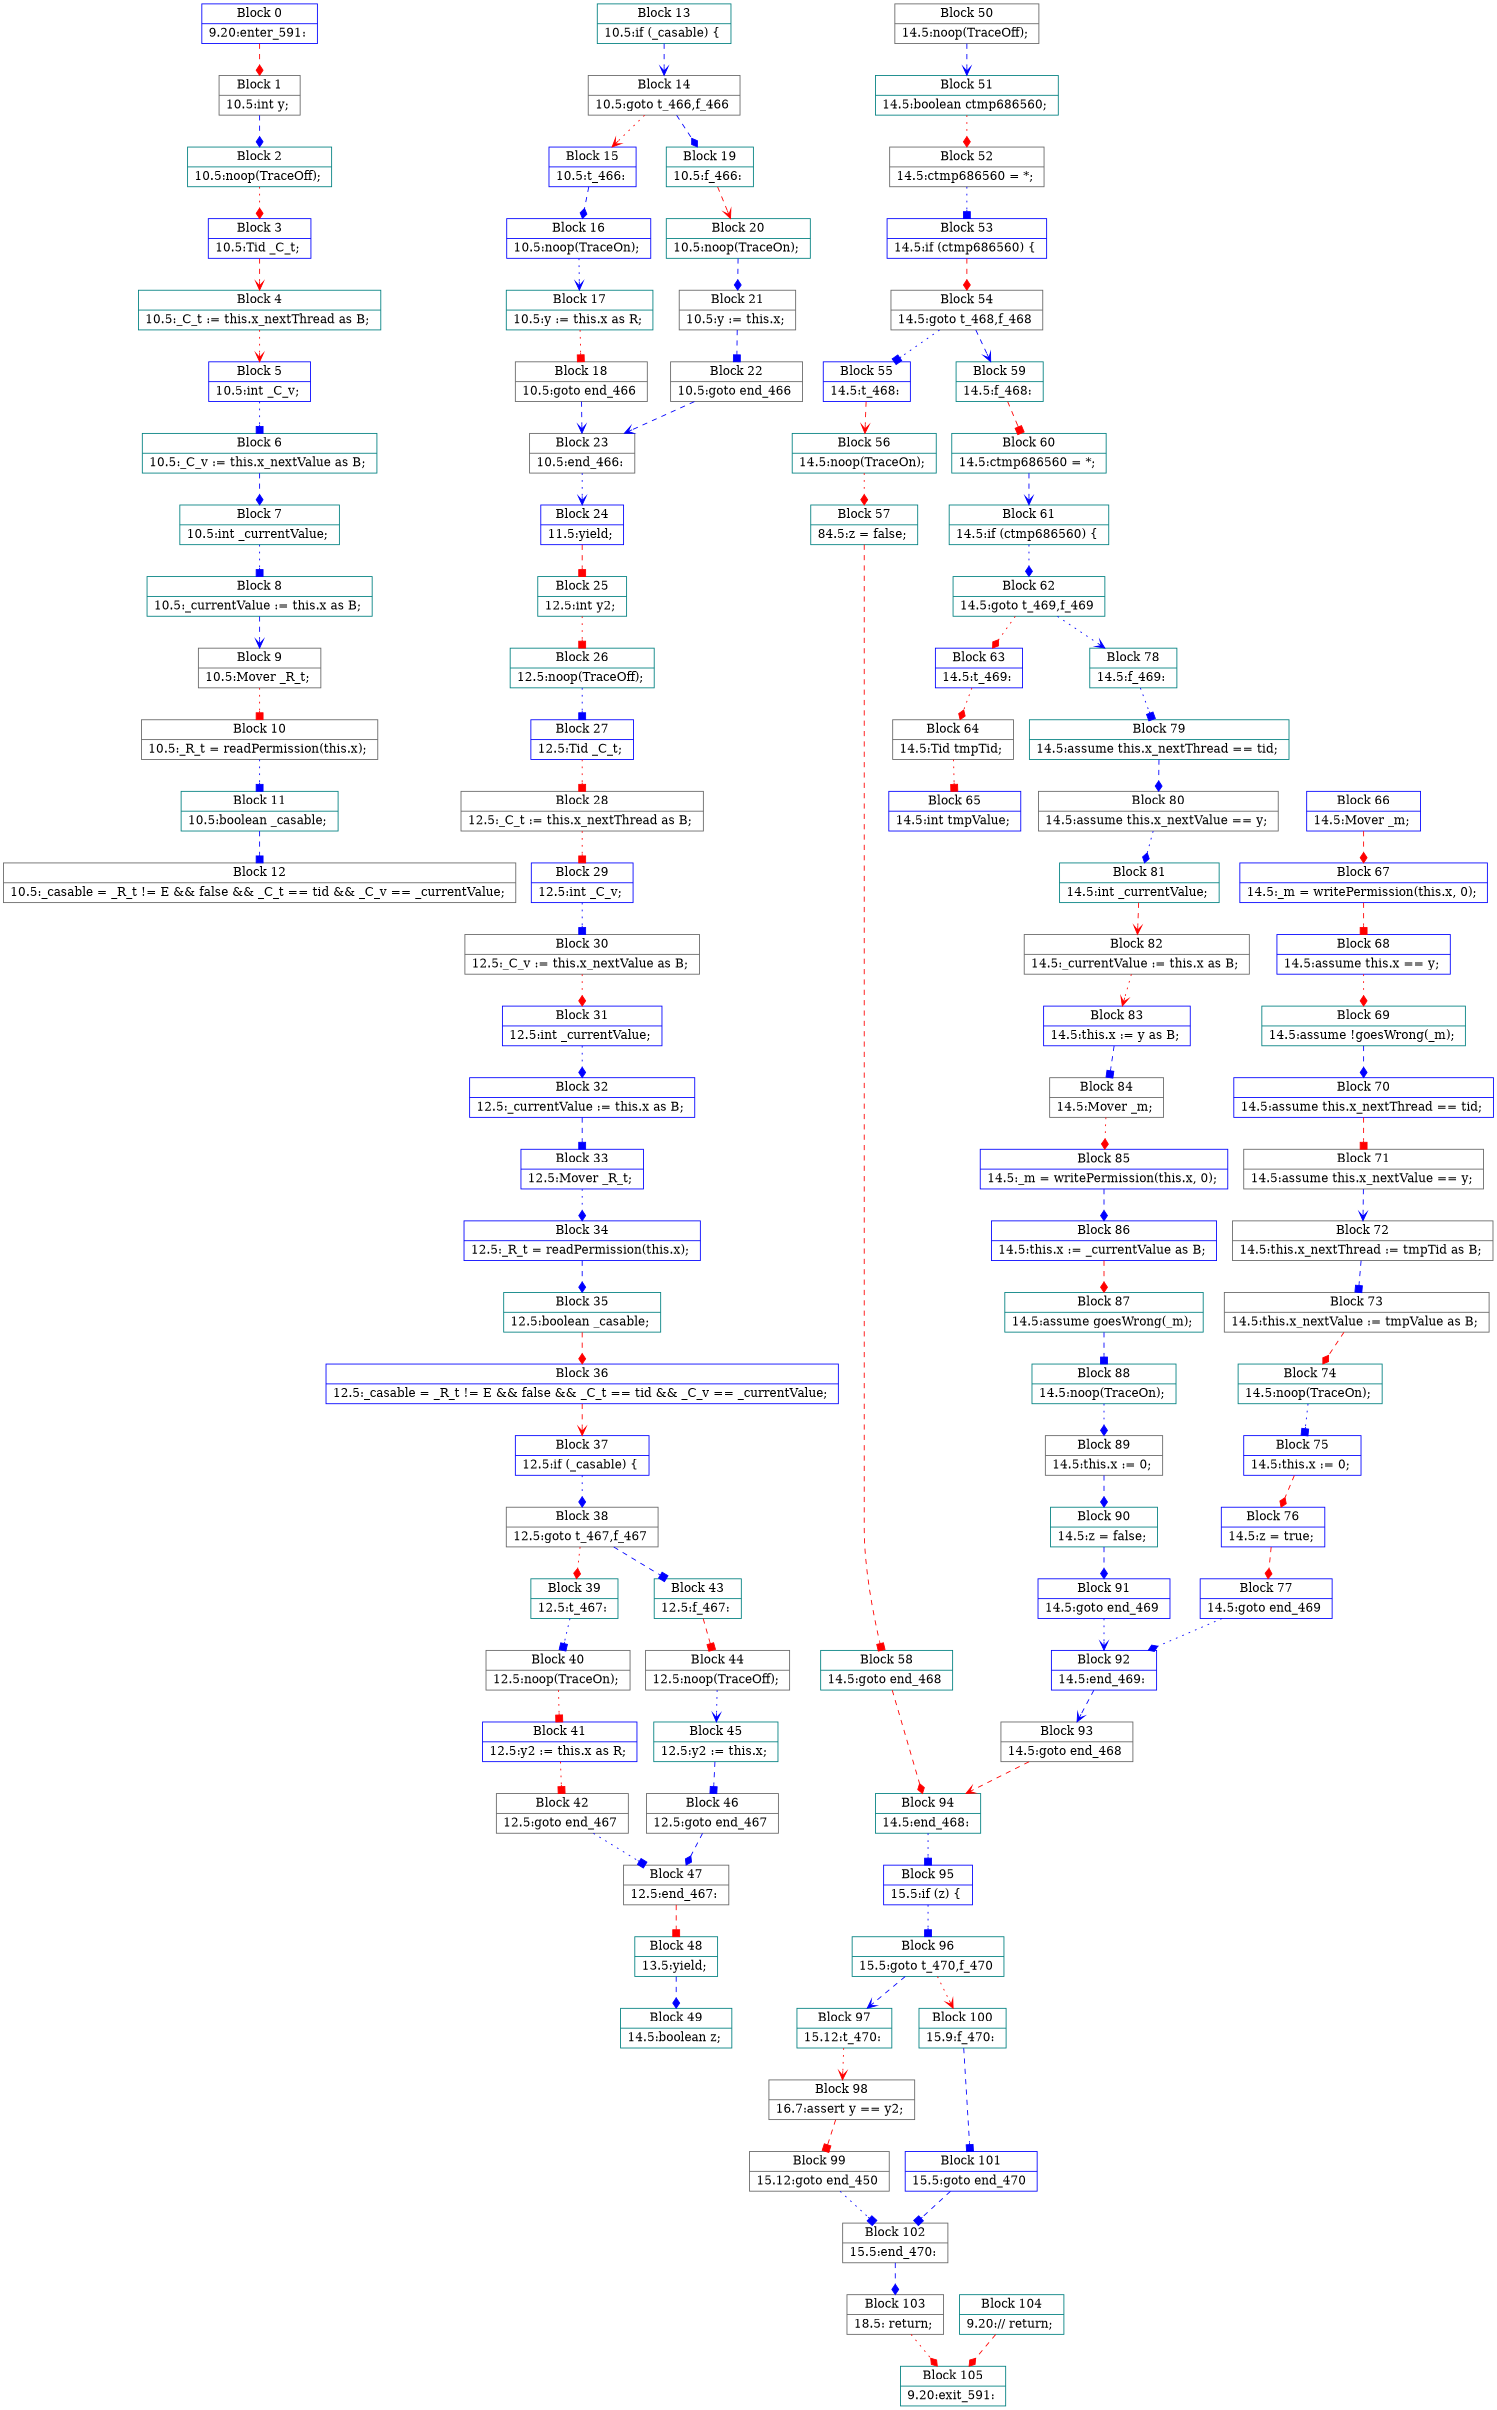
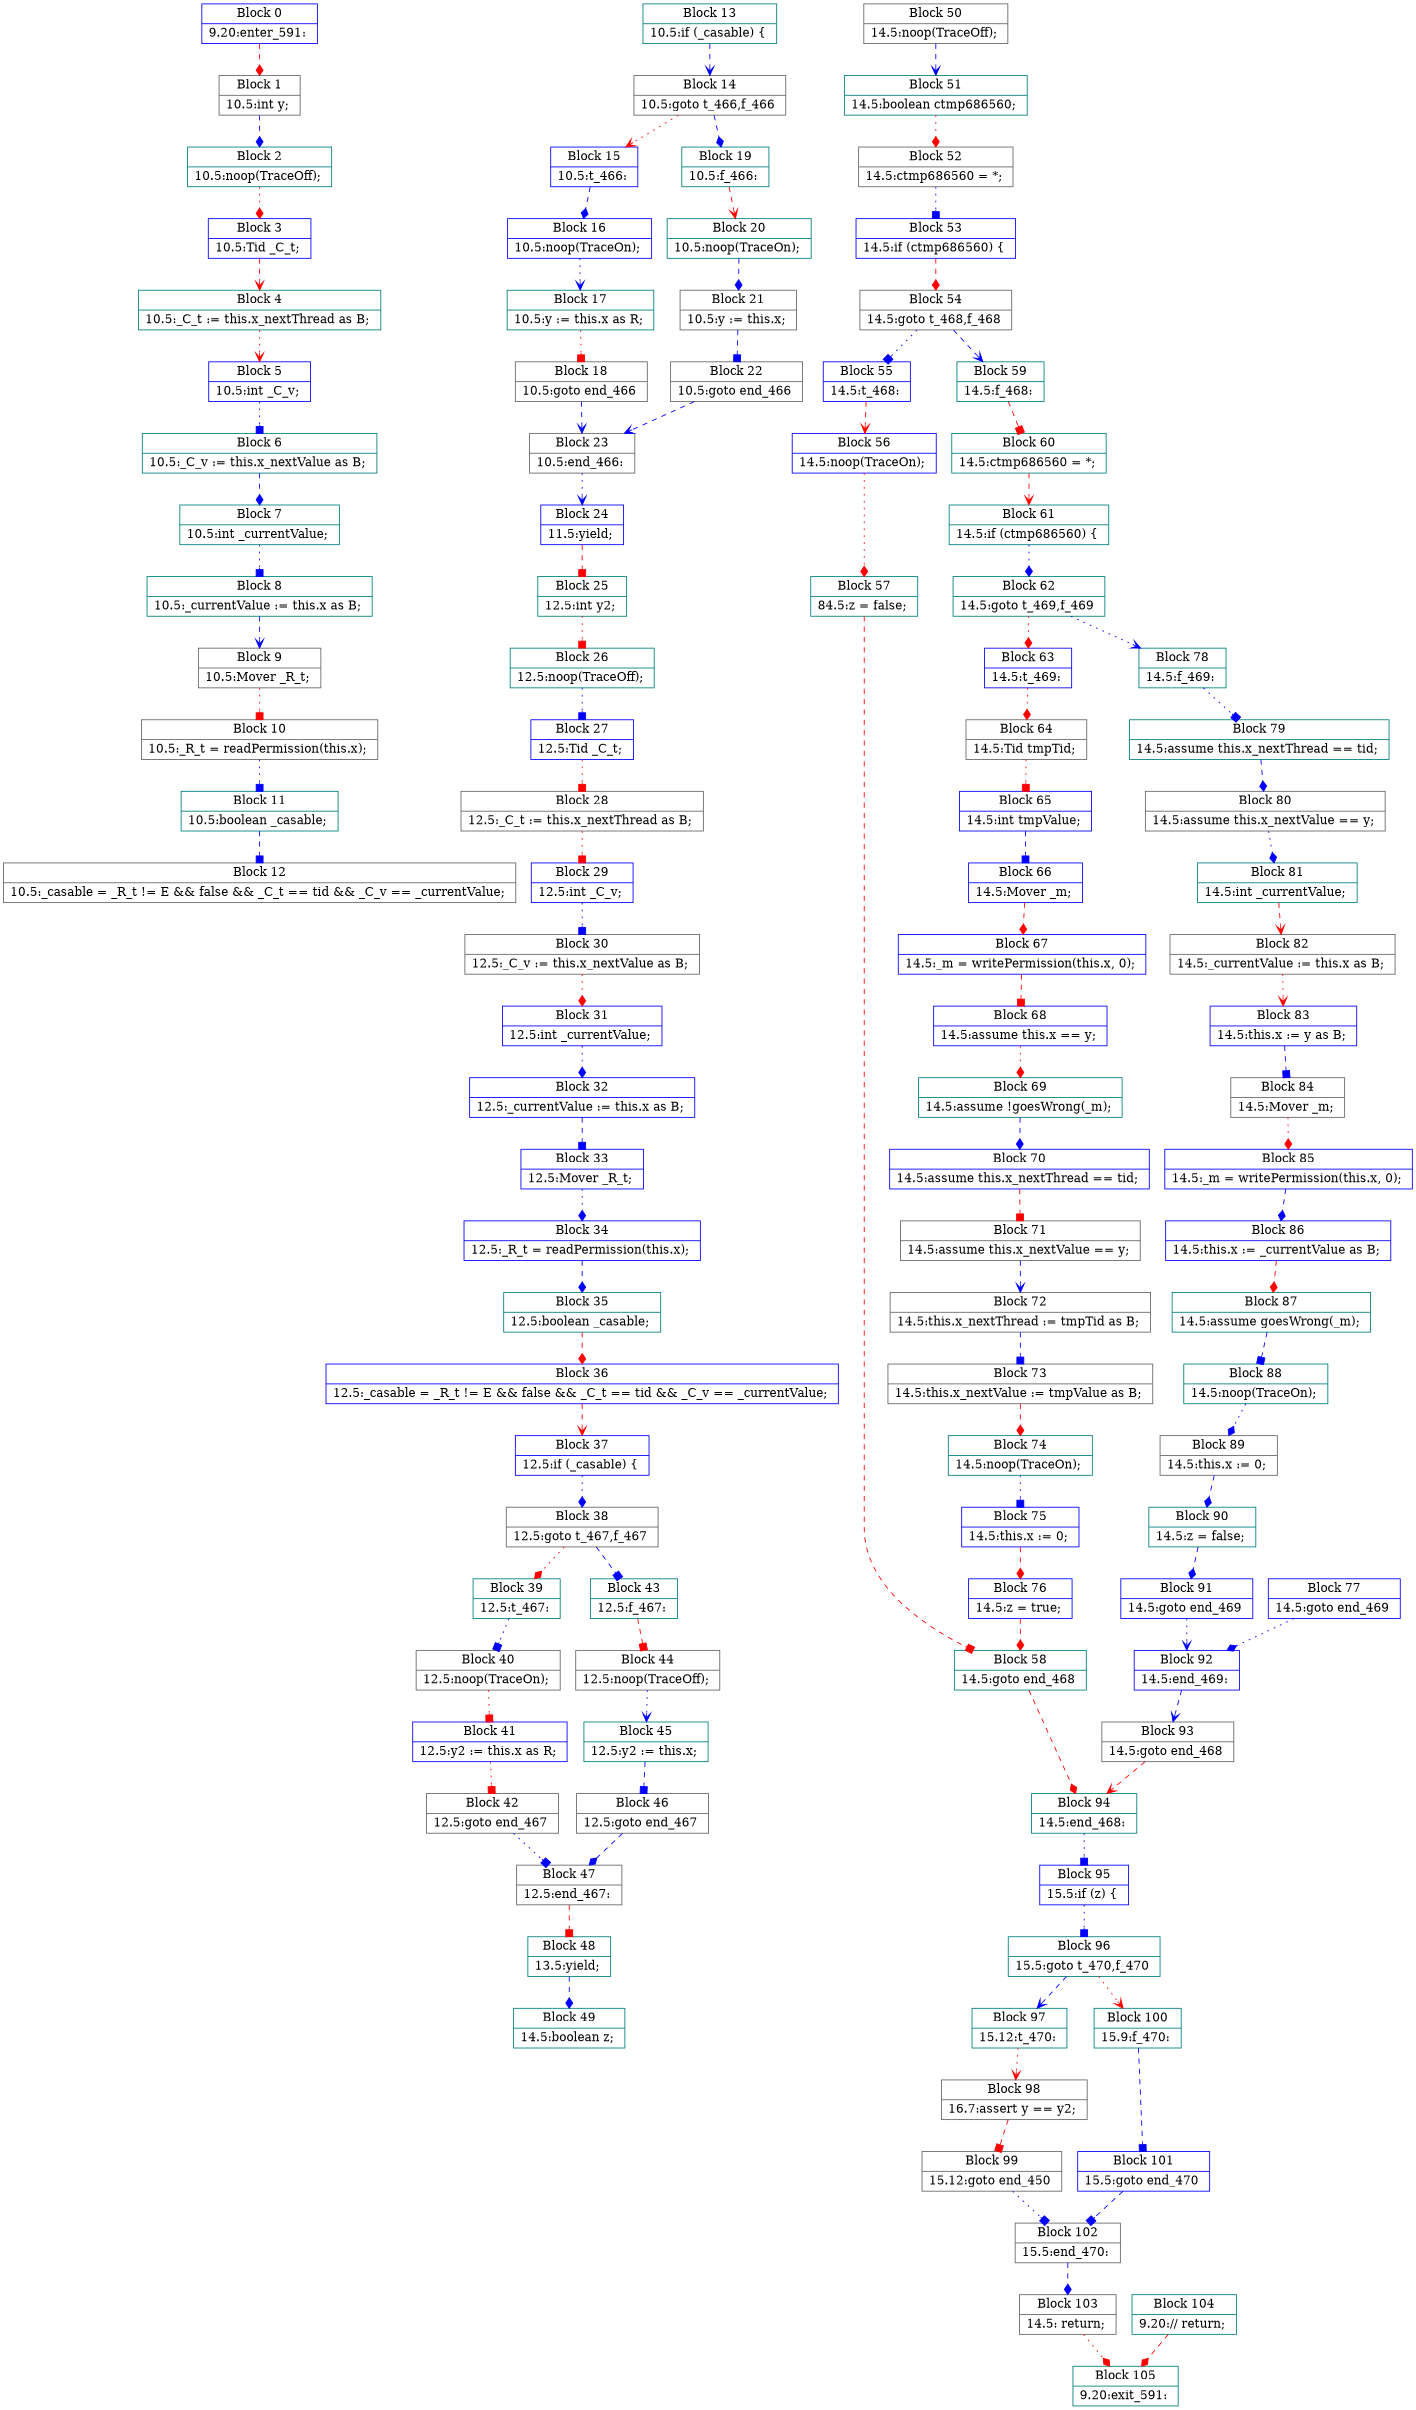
node "Block 56": color teal -> blue
edge "Block 60" -> "Block 61": color blue -> red
edge "Block 65" -> "Block 66": added
edge "Block 76" -> "Block 77": now "Block 76" -> "Block 58"
node "Block 103": text "18.5: return;" -> "14.5: return;"
